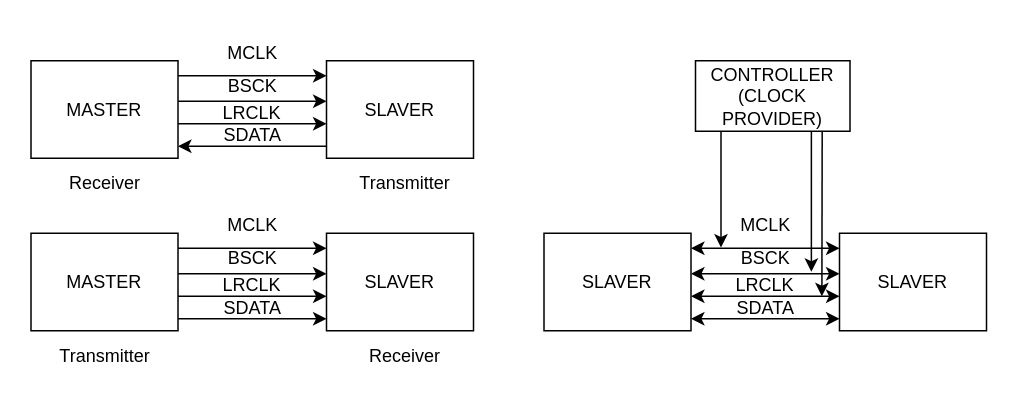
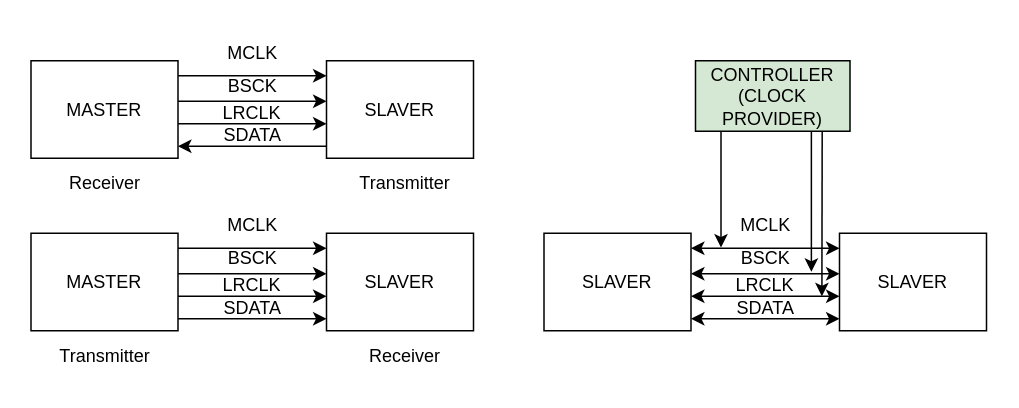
node "CONTROLLER (CLOCK PROVIDER)": fillcolor #ffffff -> #d5e8d4
